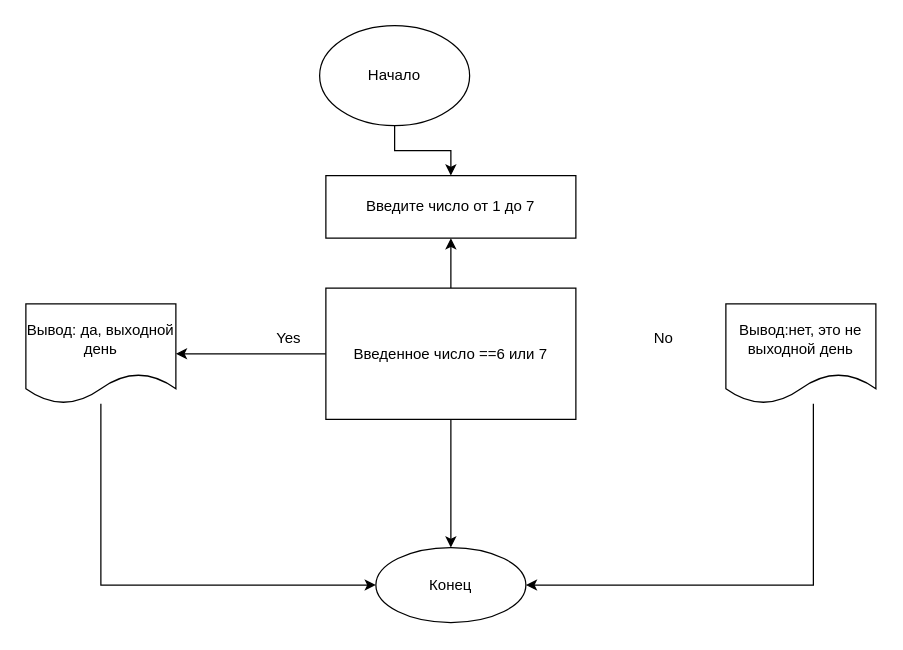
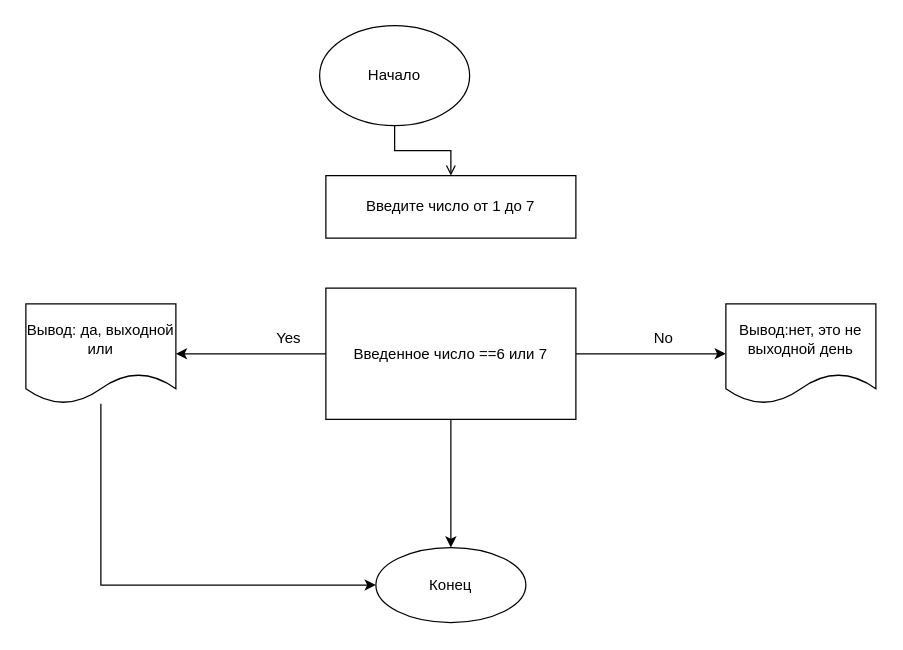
edge "Начало" -> "Введите число от 1 до 7": arrowhead classic -> open
edge "Введенное число ==6 или 7" -> "Введите число от 1 до 7": now "Введенное число ==6 или 7" -> "Вывод:нет, это не выходной день"
node "Вывод: да, выходной день": label "Вывод: да, выходной день" -> "Вывод: да, выходной или"
edge "Вывод:нет, это не выходной день" -> "Конец": removed
